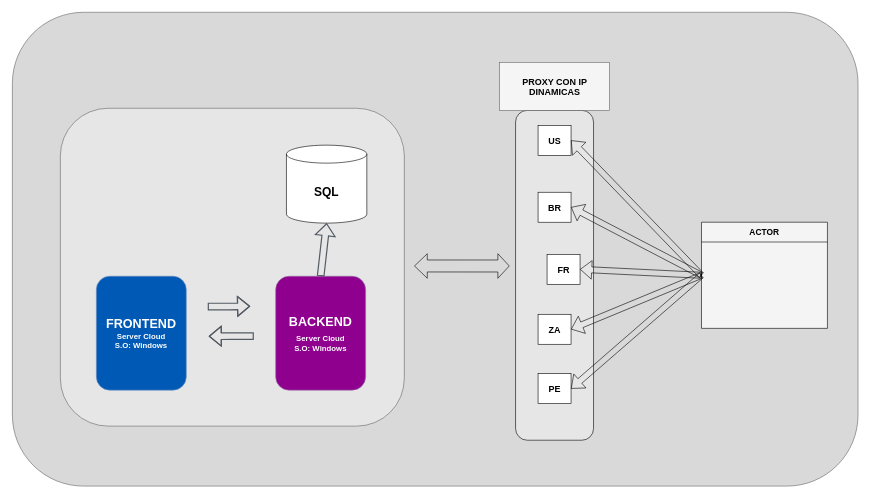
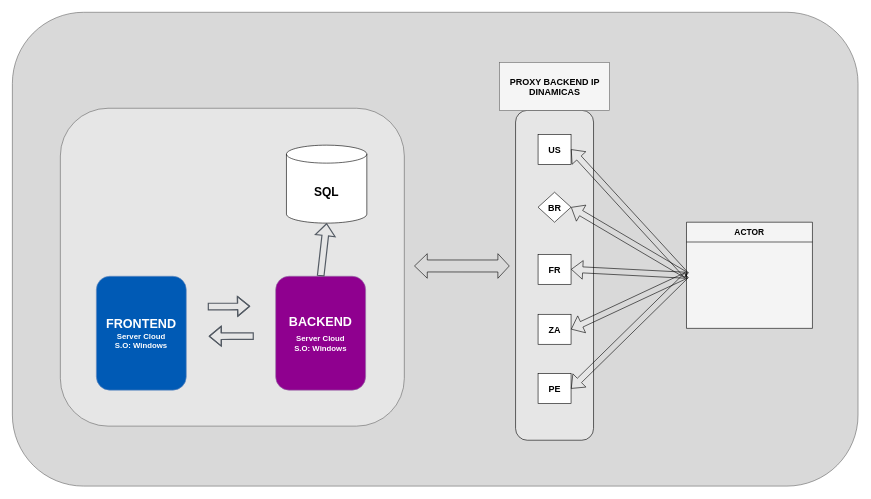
node "PROXY CON IP DINAMICAS": label "PROXY CON IP DINAMICAS" -> "PROXY BACKEND IP DINAMICAS"
node "US": moved (555, 140) -> (555, 149)
node "BR": shape rectangle -> diamond
node "FR": moved (564, 269) -> (555, 269)
node "ACTOR": moved (765, 275) -> (750, 275)
